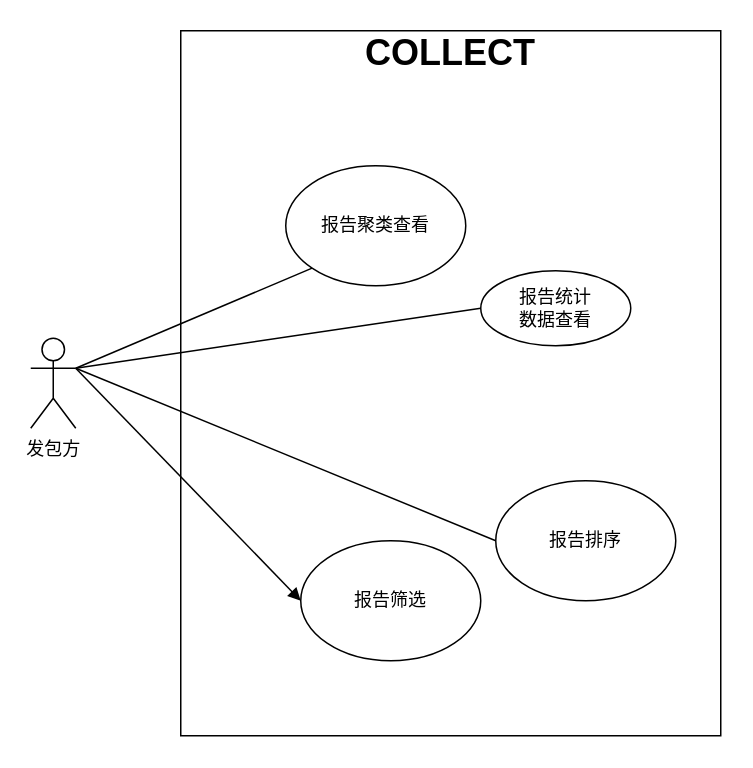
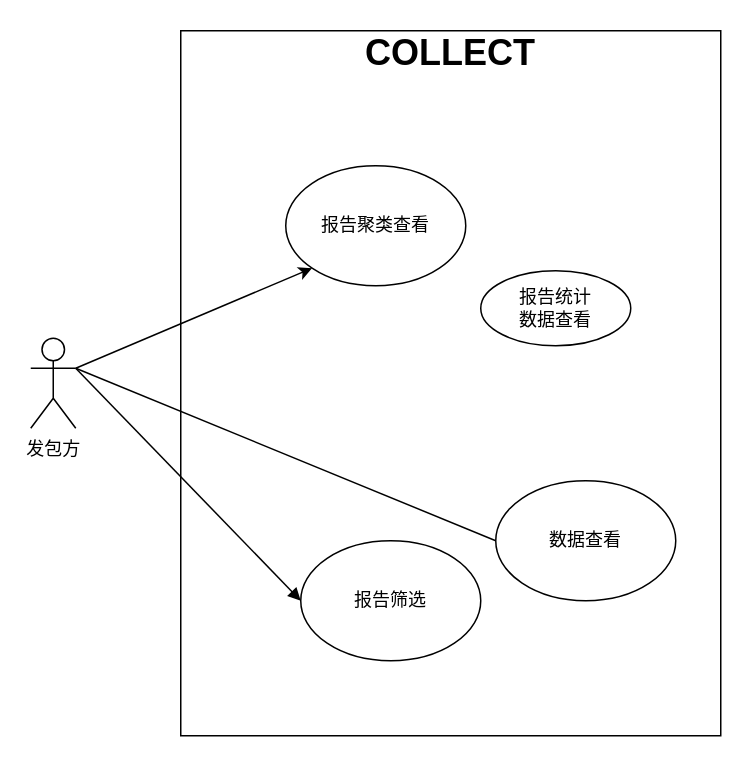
edge "报告聚类查看" -- "发包方": arrowhead none -> classic
edge "报告统计 数据查看" -- "发包方": removed
node "报告排序": label "报告排序" -> "数据查看"
